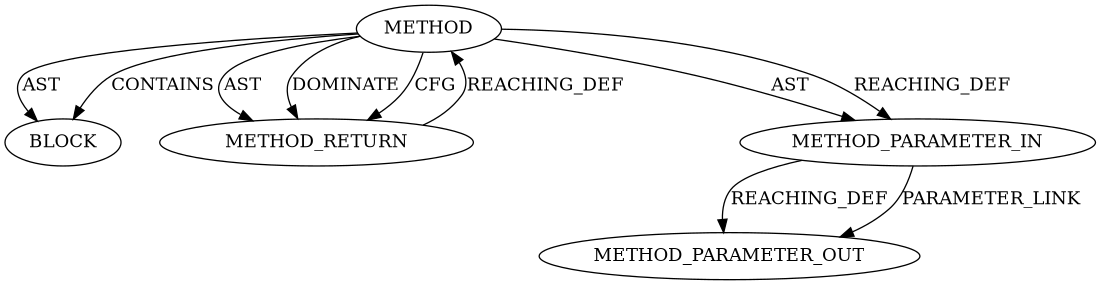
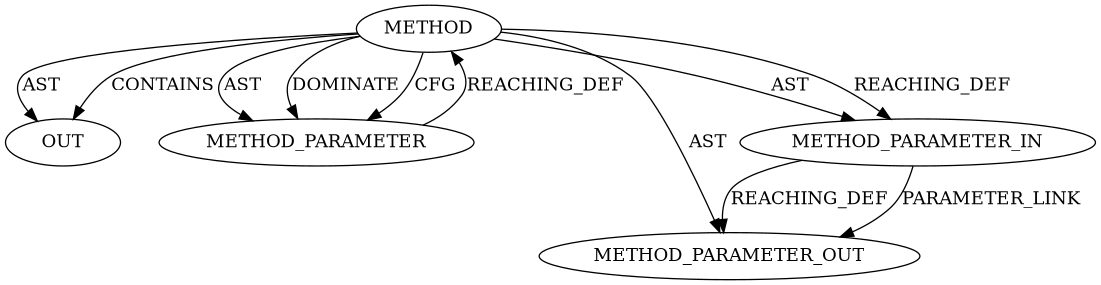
edge "METHOD" -> "METHOD_PARAMETER_OUT": added, label "AST"
node "BLOCK": label "BLOCK" -> "OUT"
node "METHOD_RETURN": label "METHOD_RETURN" -> "METHOD_PARAMETER"
